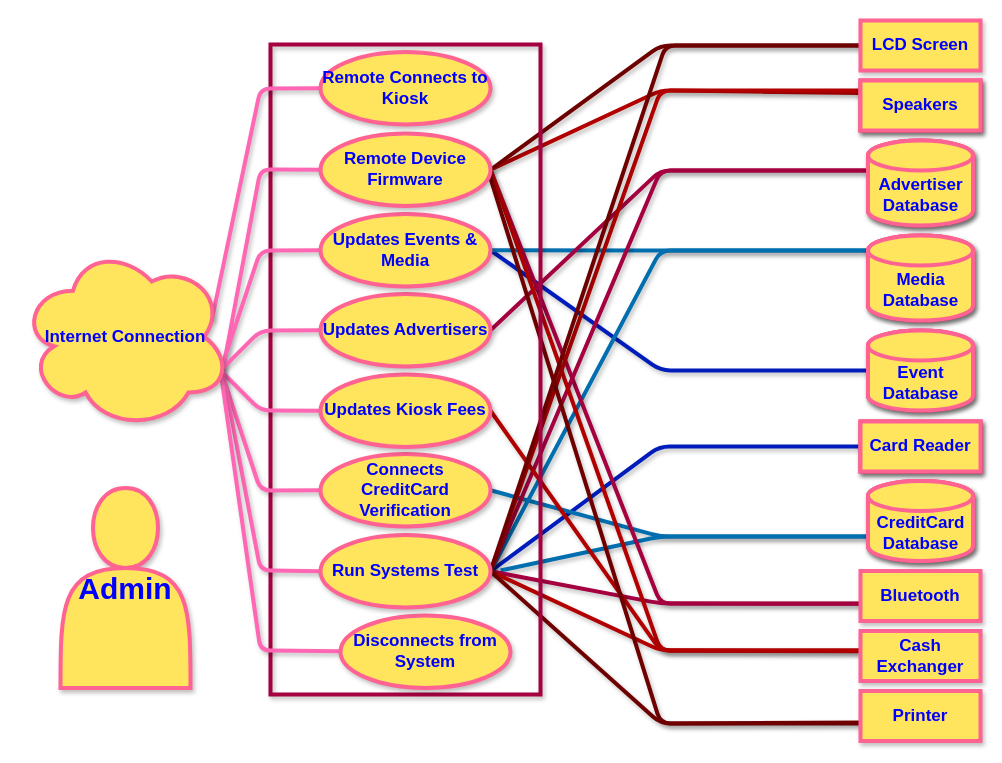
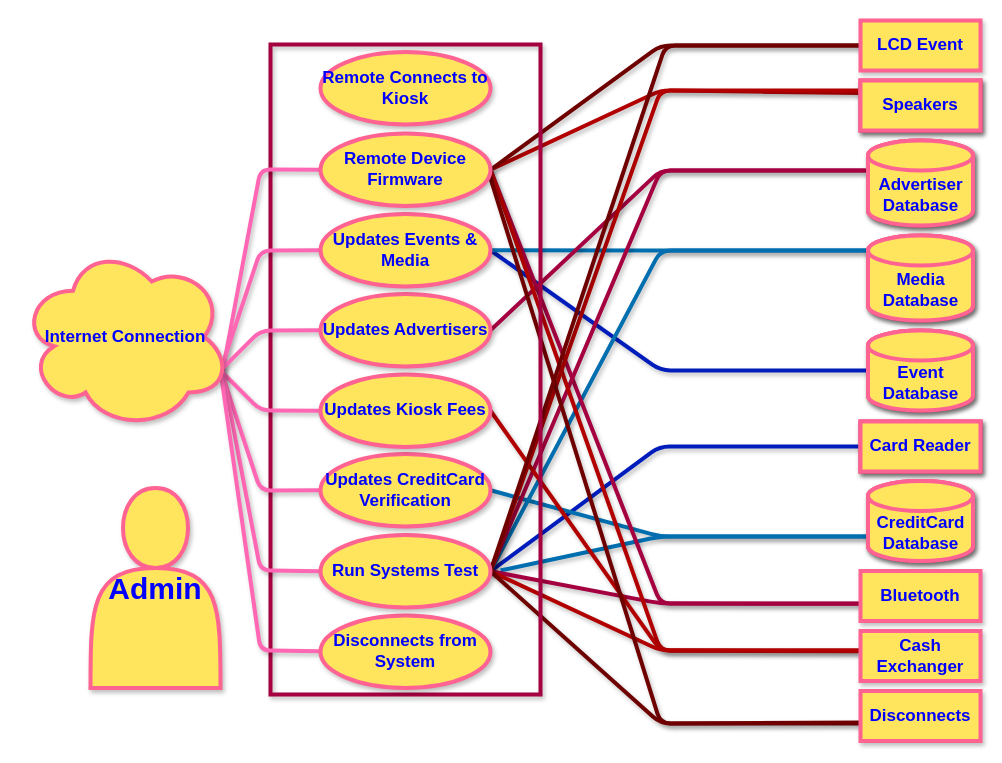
node "LCD Screen": label "LCD Screen" -> "LCD Event"
edge "Remote Connects to Kiosk" -- "Internet Connection": removed
node "Connects CreditCard Verification": label "Connects CreditCard Verification" -> "Updates CreditCard Verification"
node "Admin": moved (126, 588) -> (156, 588)
node "Disconnects from System": moved (426, 652) -> (406, 652)
node "Printer": label "Printer" -> "Disconnects"
